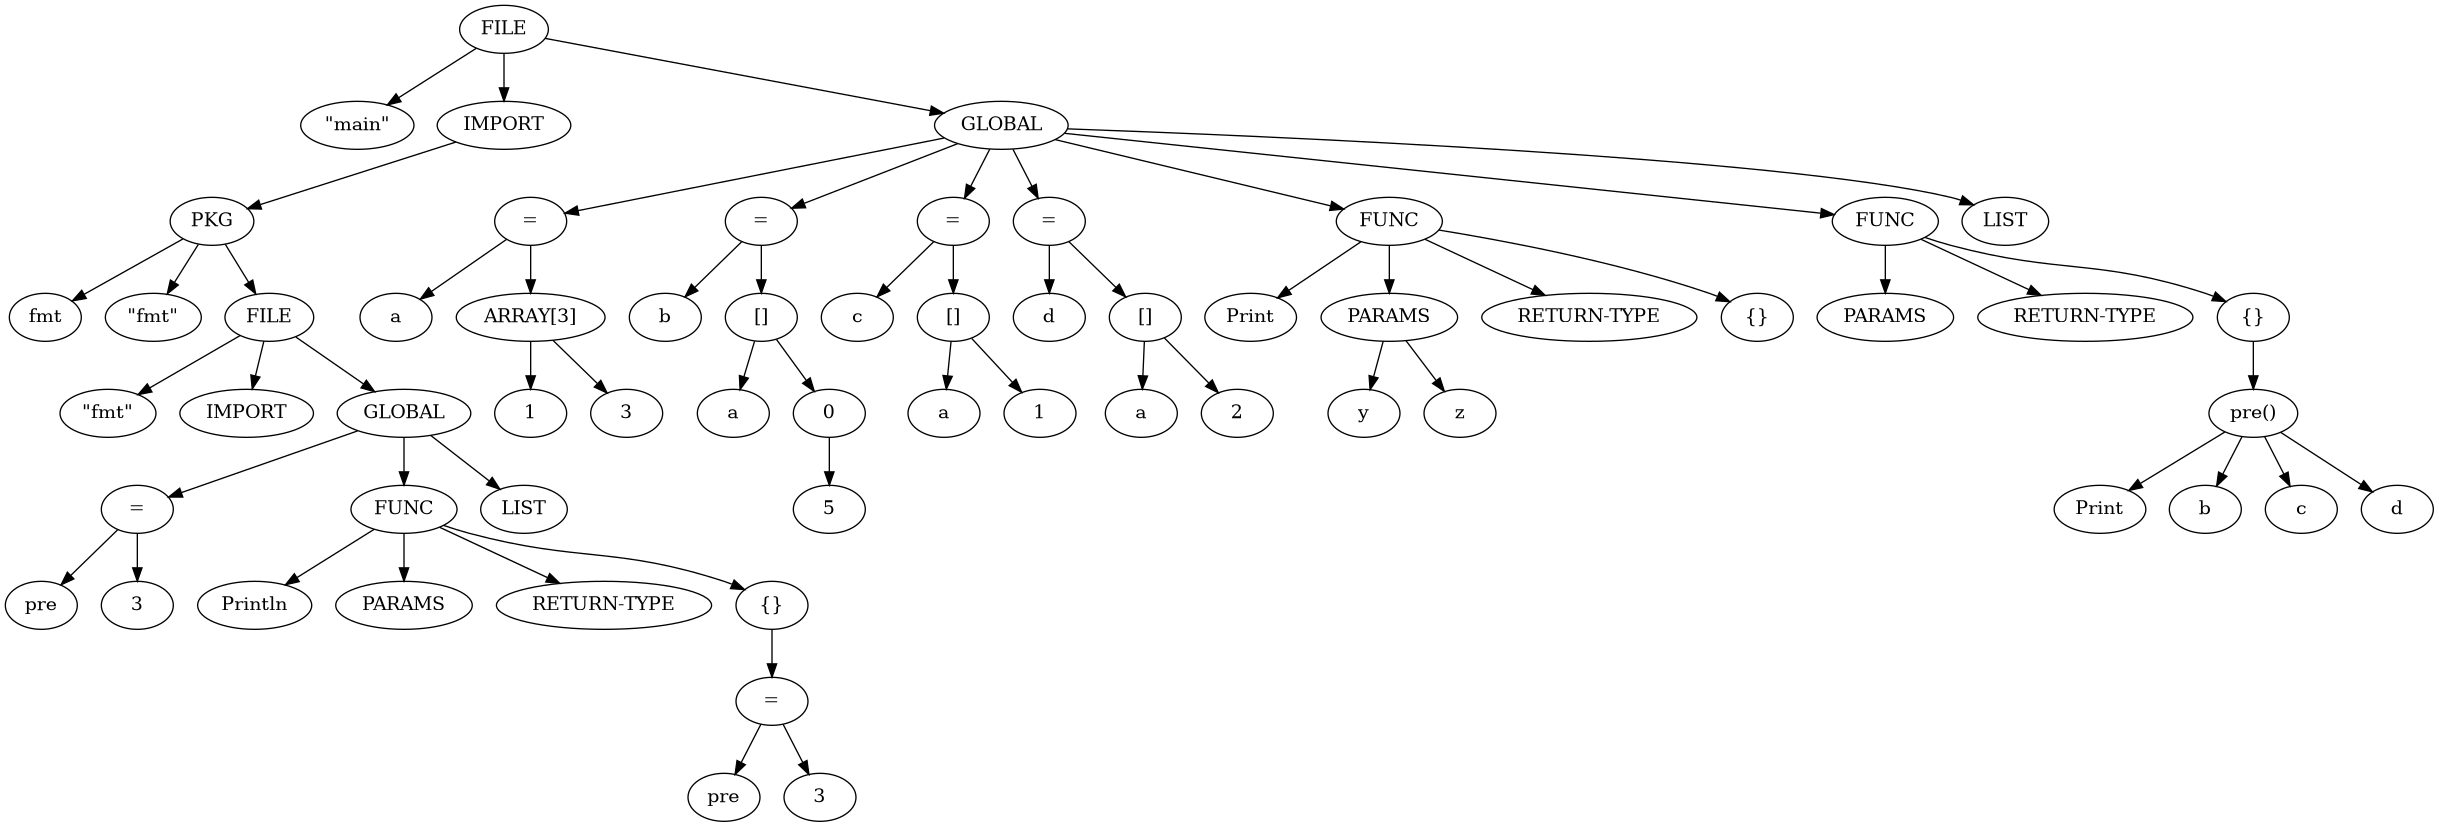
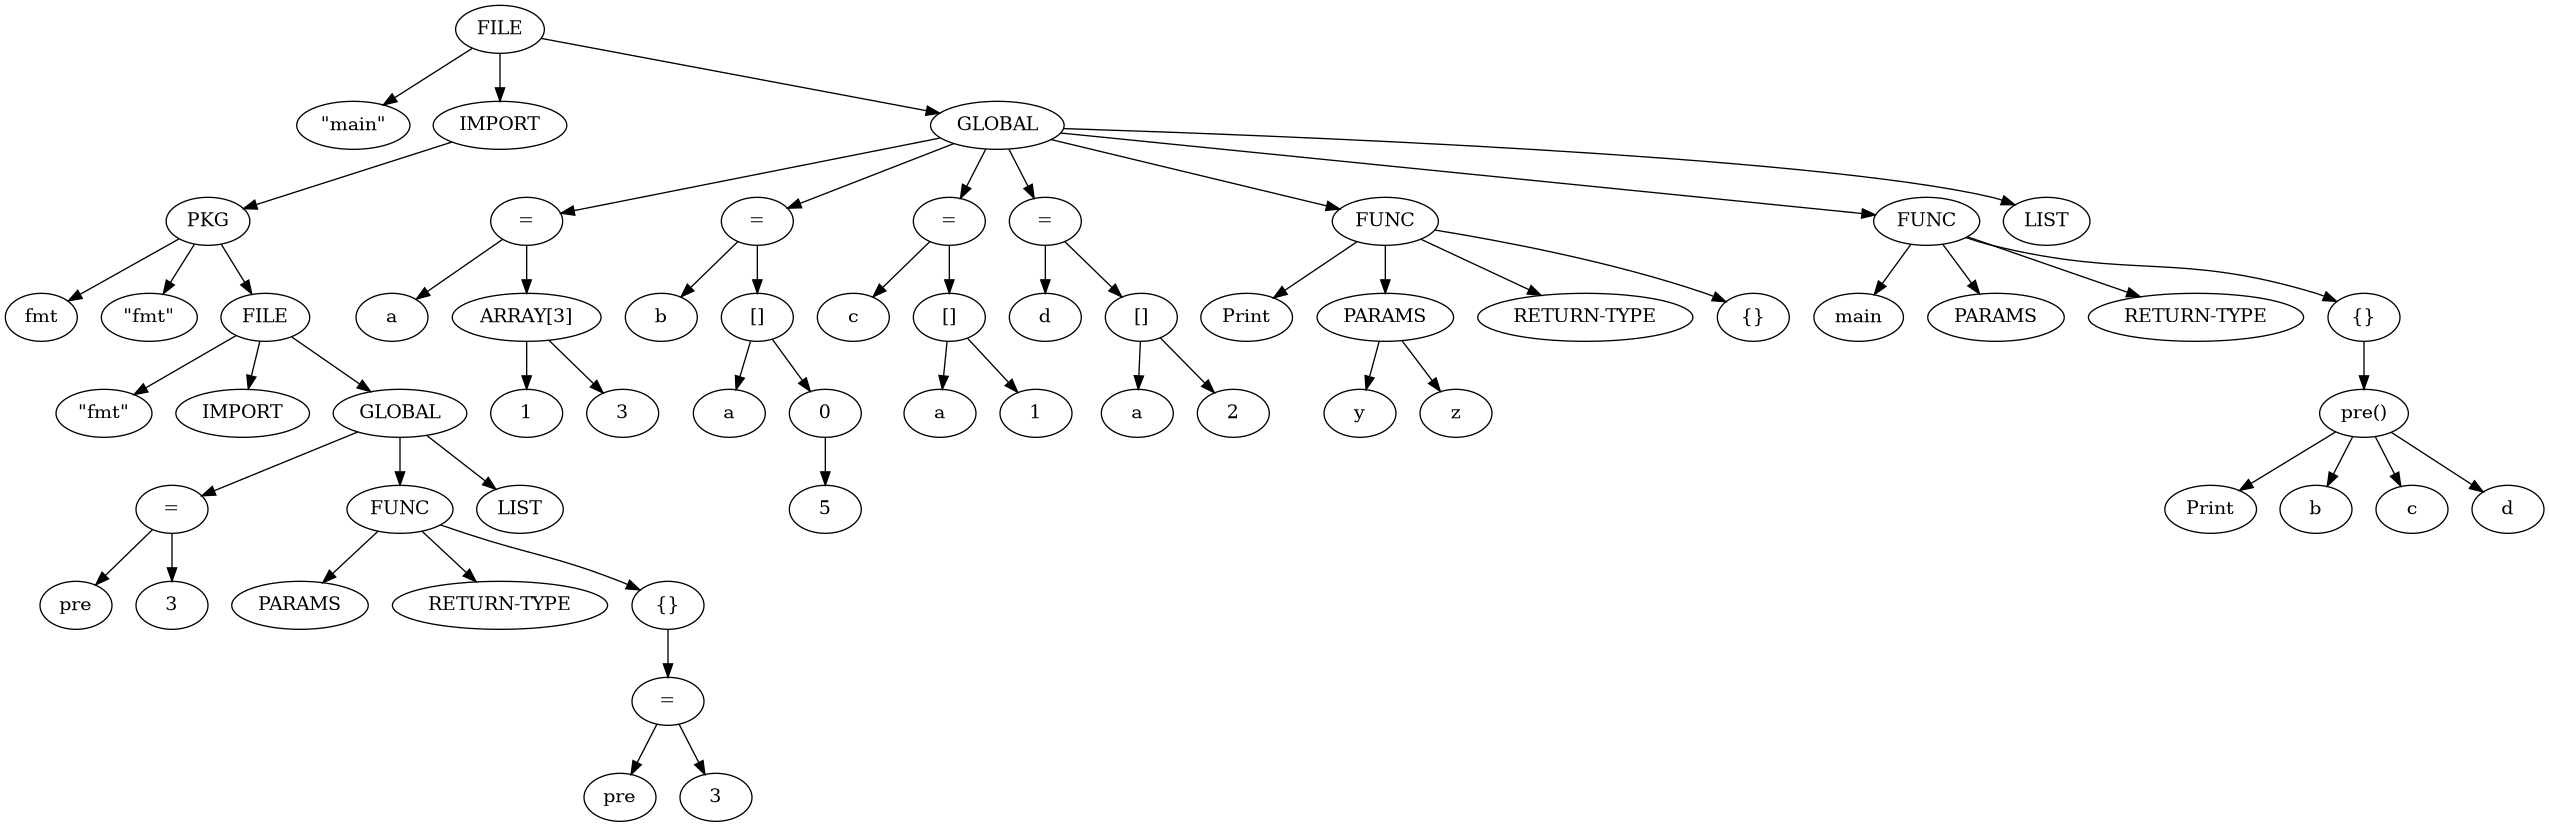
node "main": added
node "Println": removed
